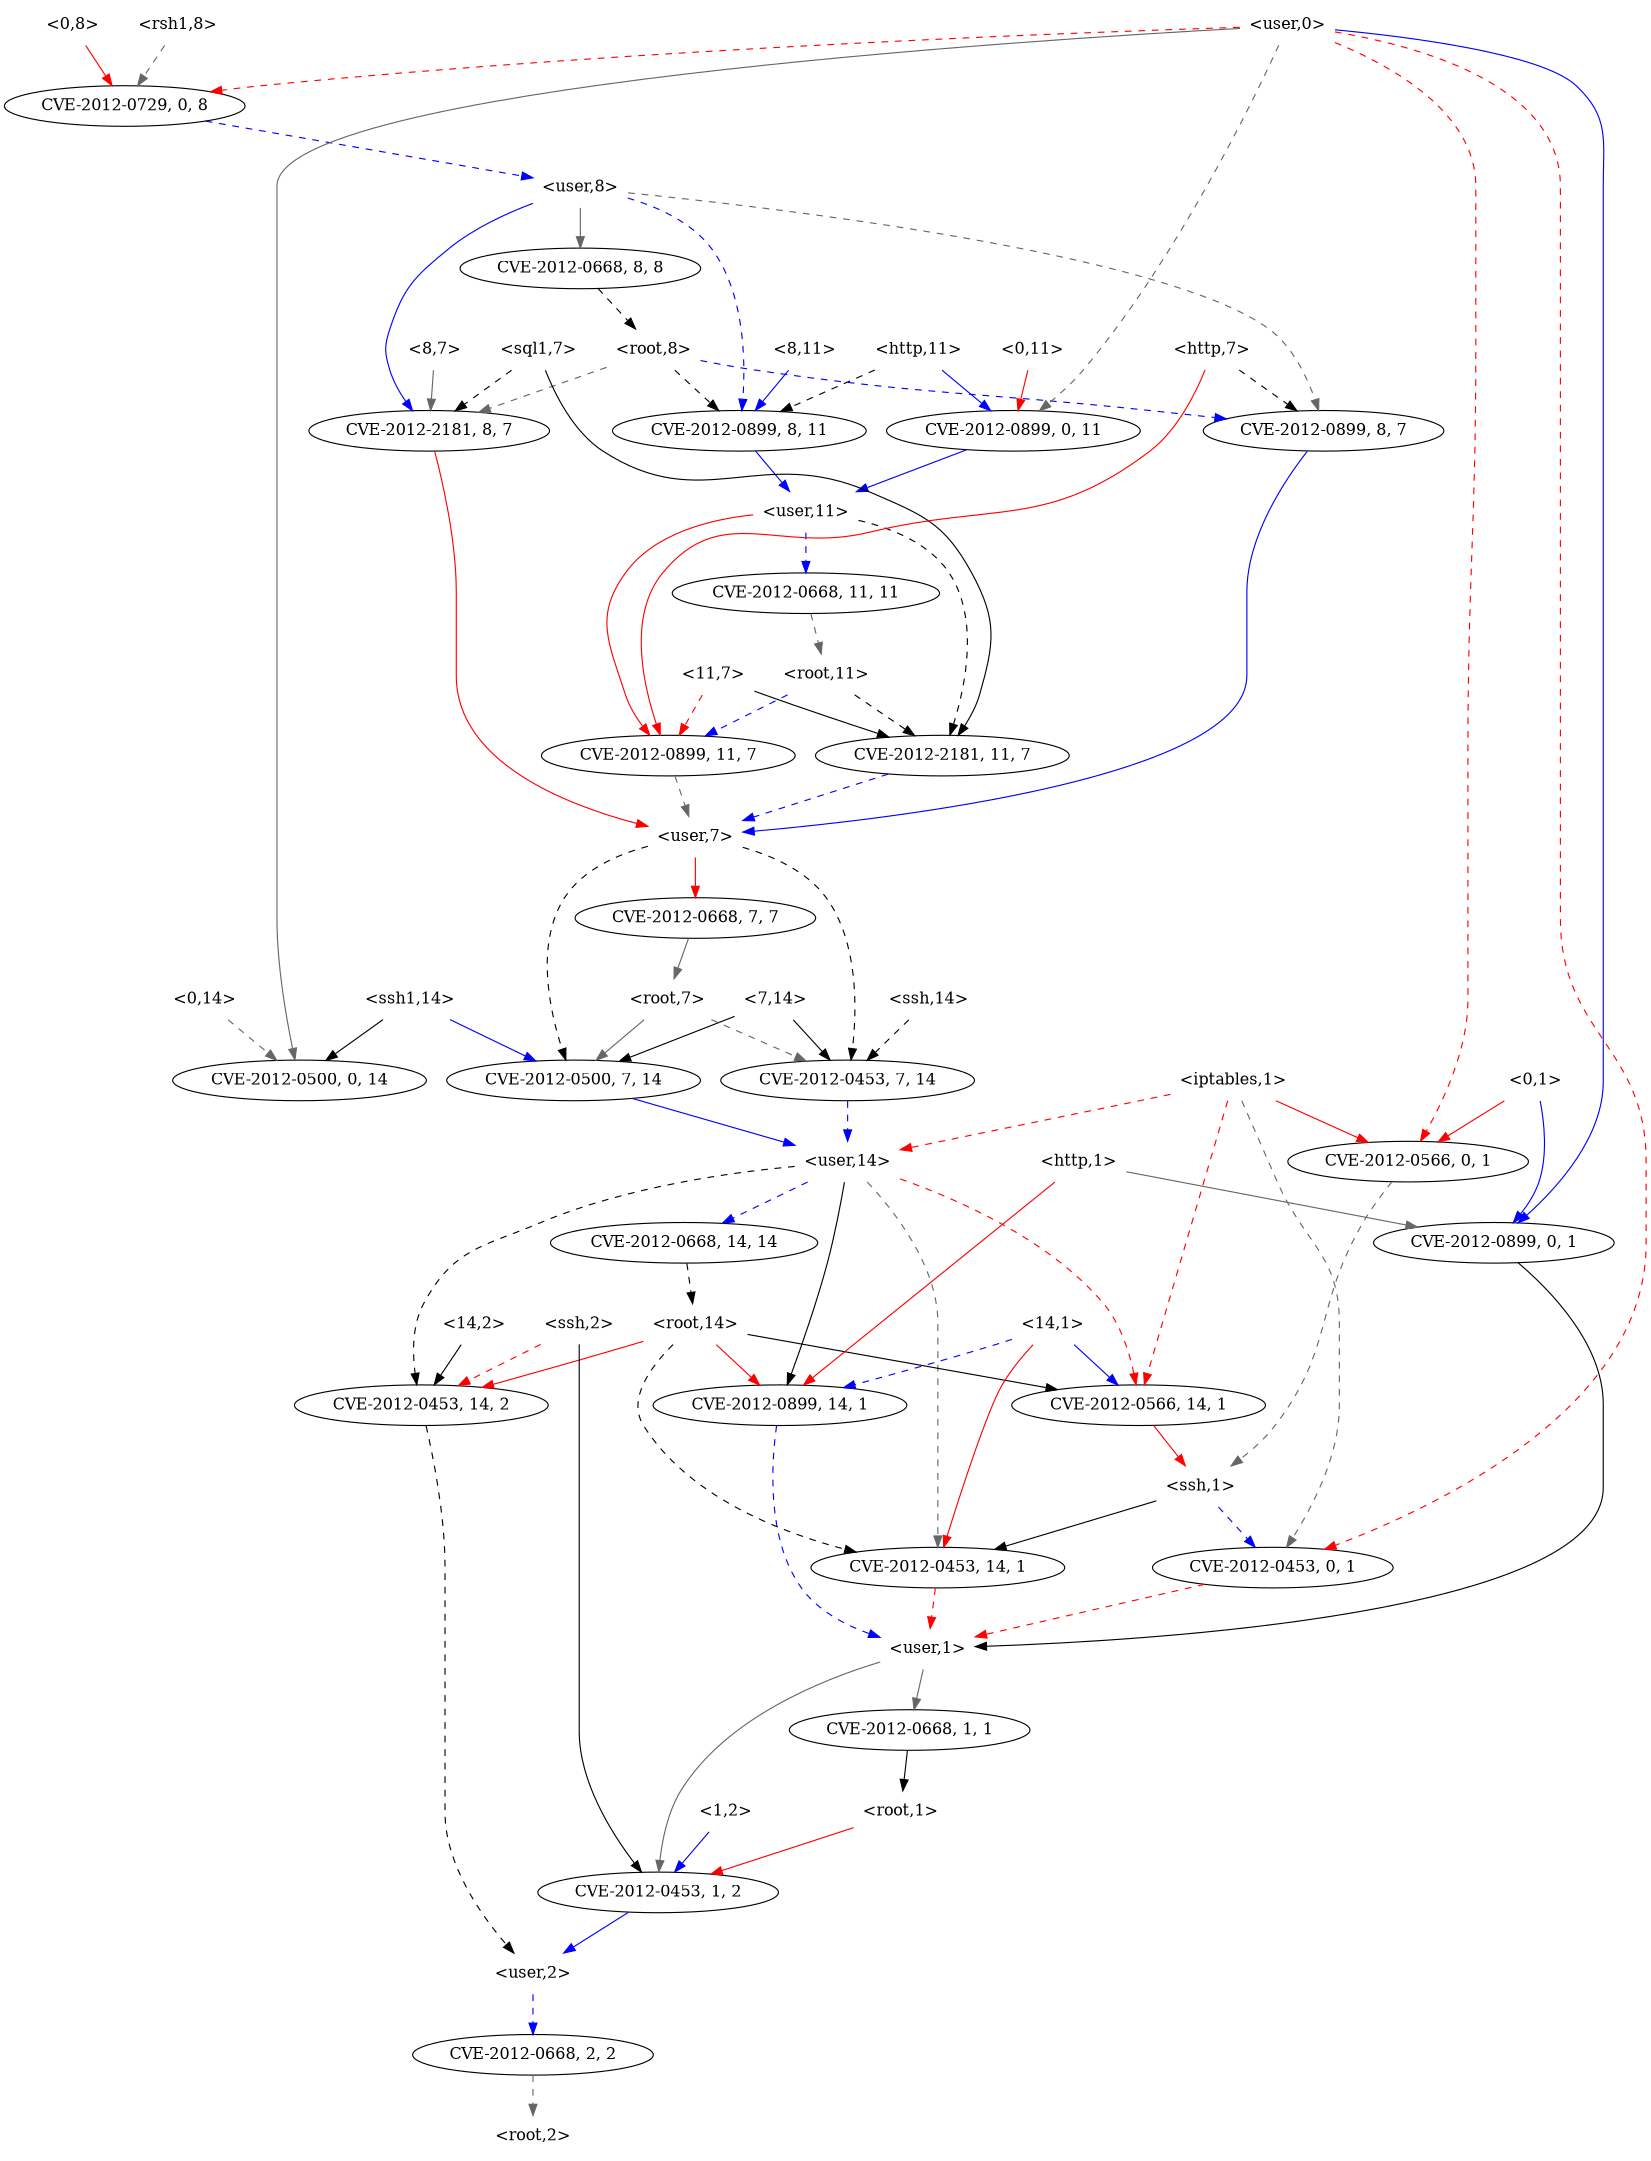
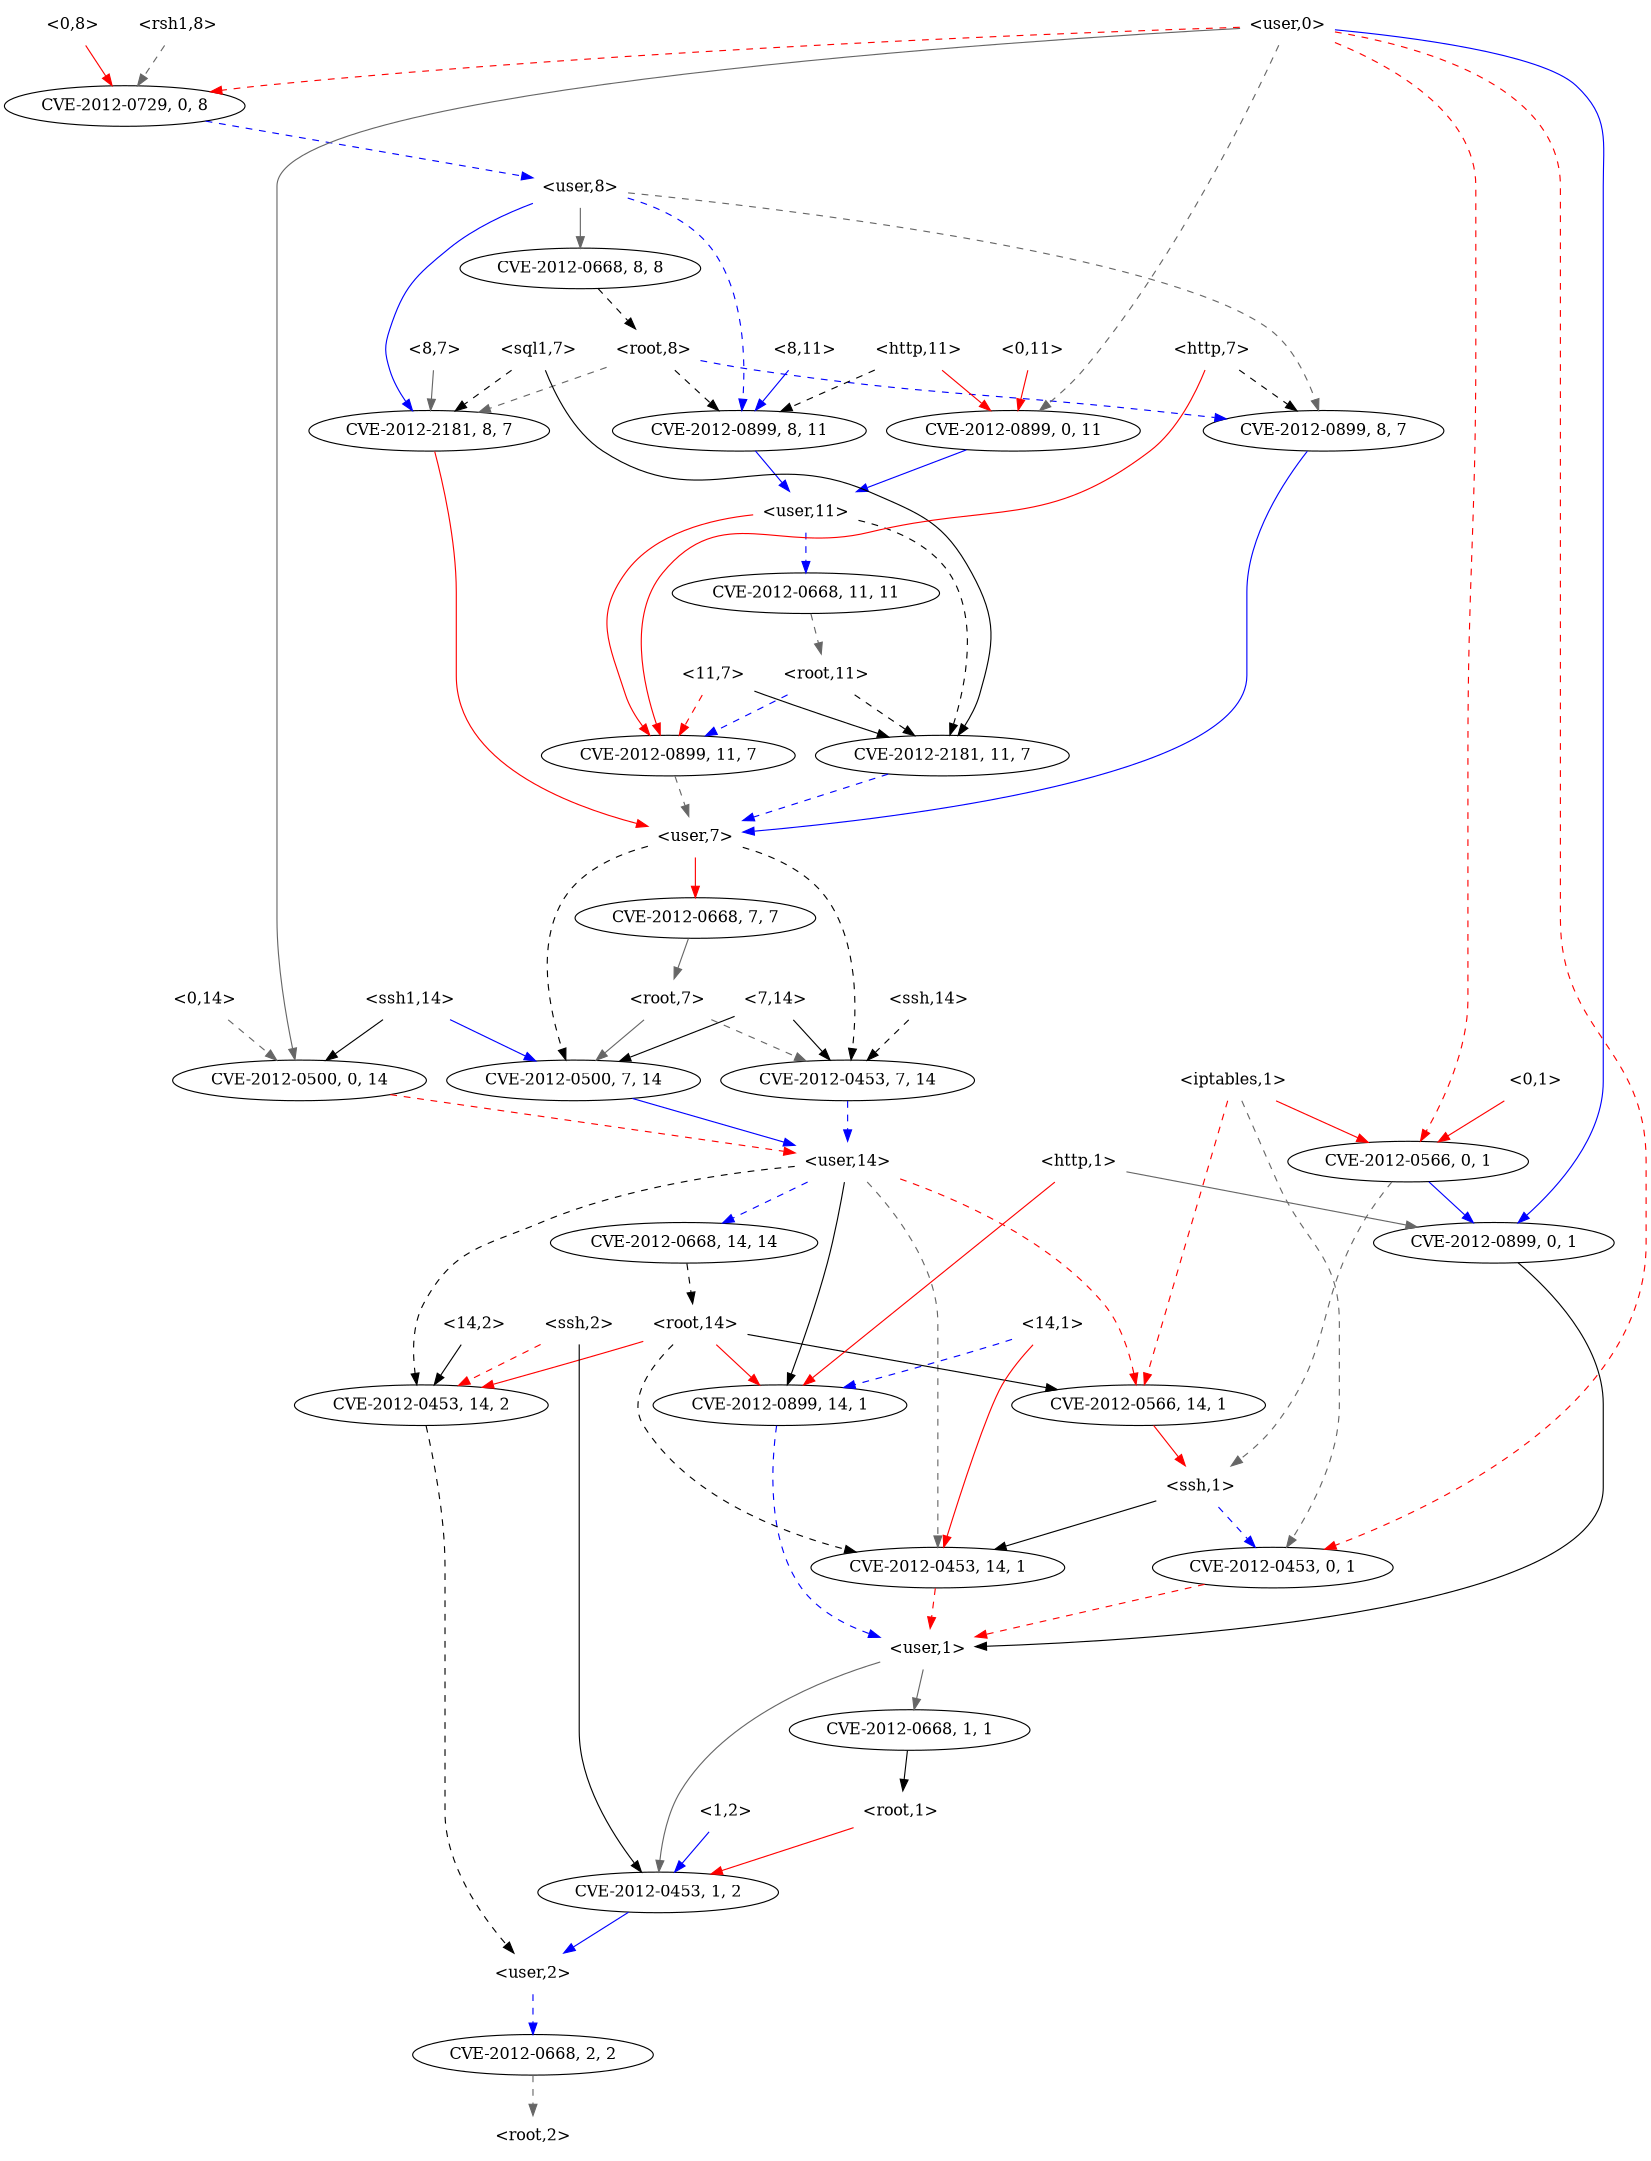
edge "<http,11>" -> "CVE-2012-0899, 0, 11": color blue -> red
edge "<iptables,1>" -> "<user,14>": now "CVE-2012-0500, 0, 14" -> "<user,14>"
edge "<0,1>" -> "CVE-2012-0899, 0, 1": now "CVE-2012-0566, 0, 1" -> "CVE-2012-0899, 0, 1"
edge "<14,1>" -> "CVE-2012-0566, 14, 1": removed
